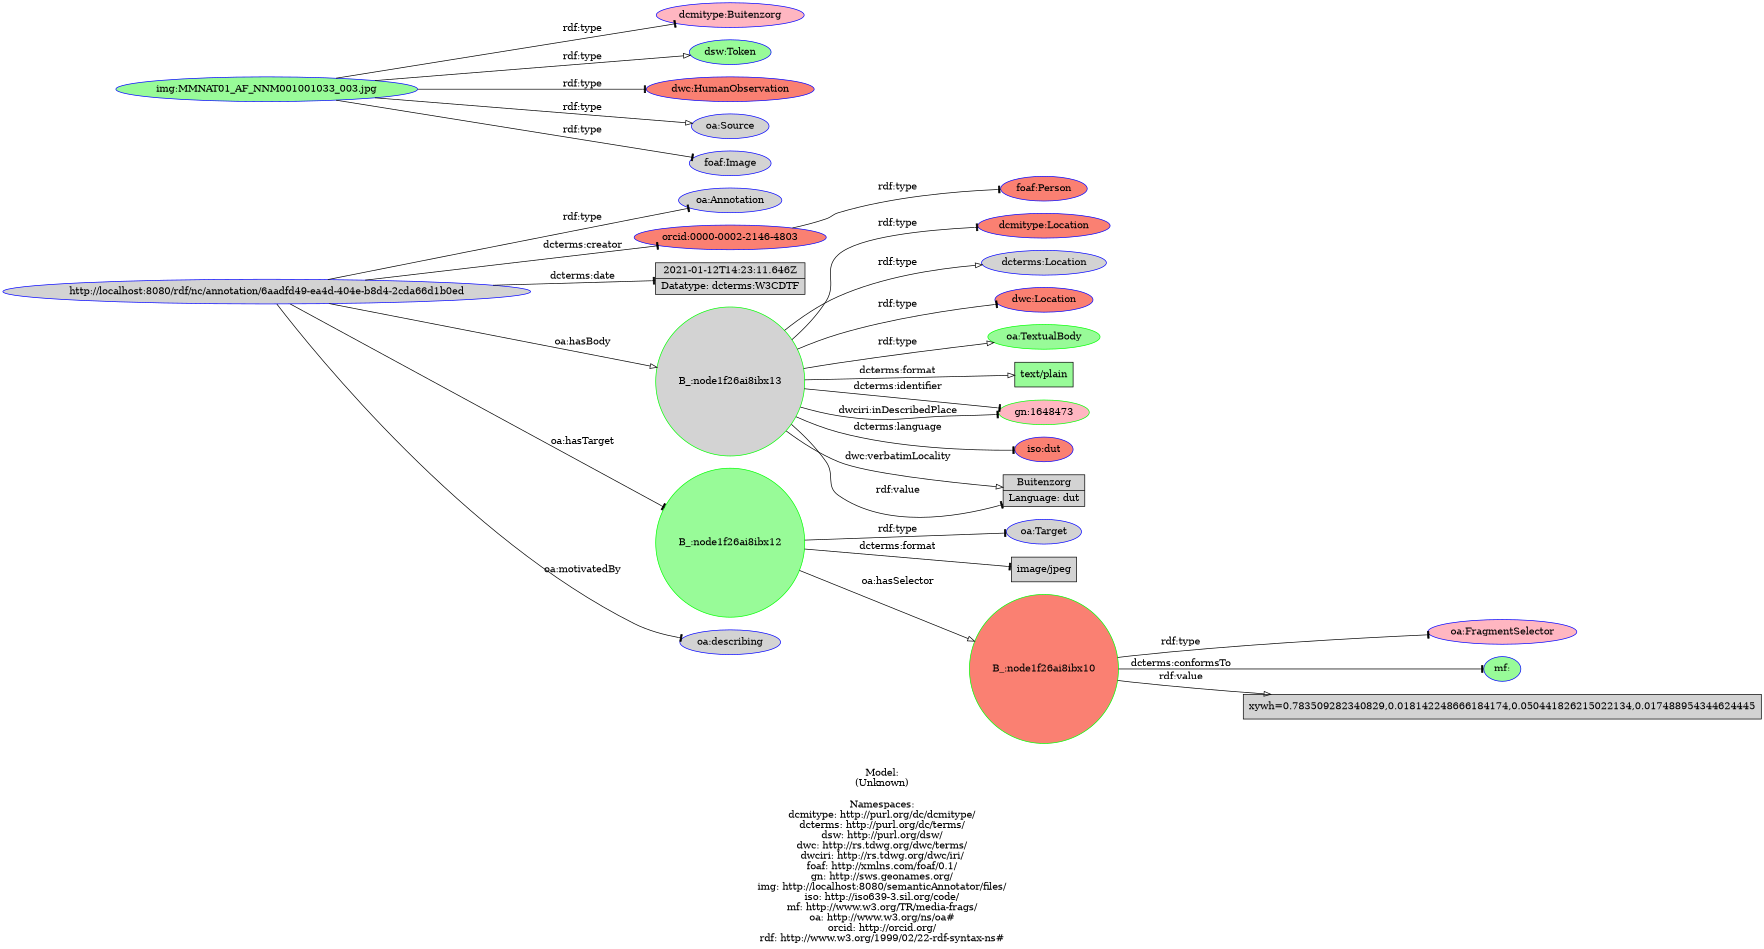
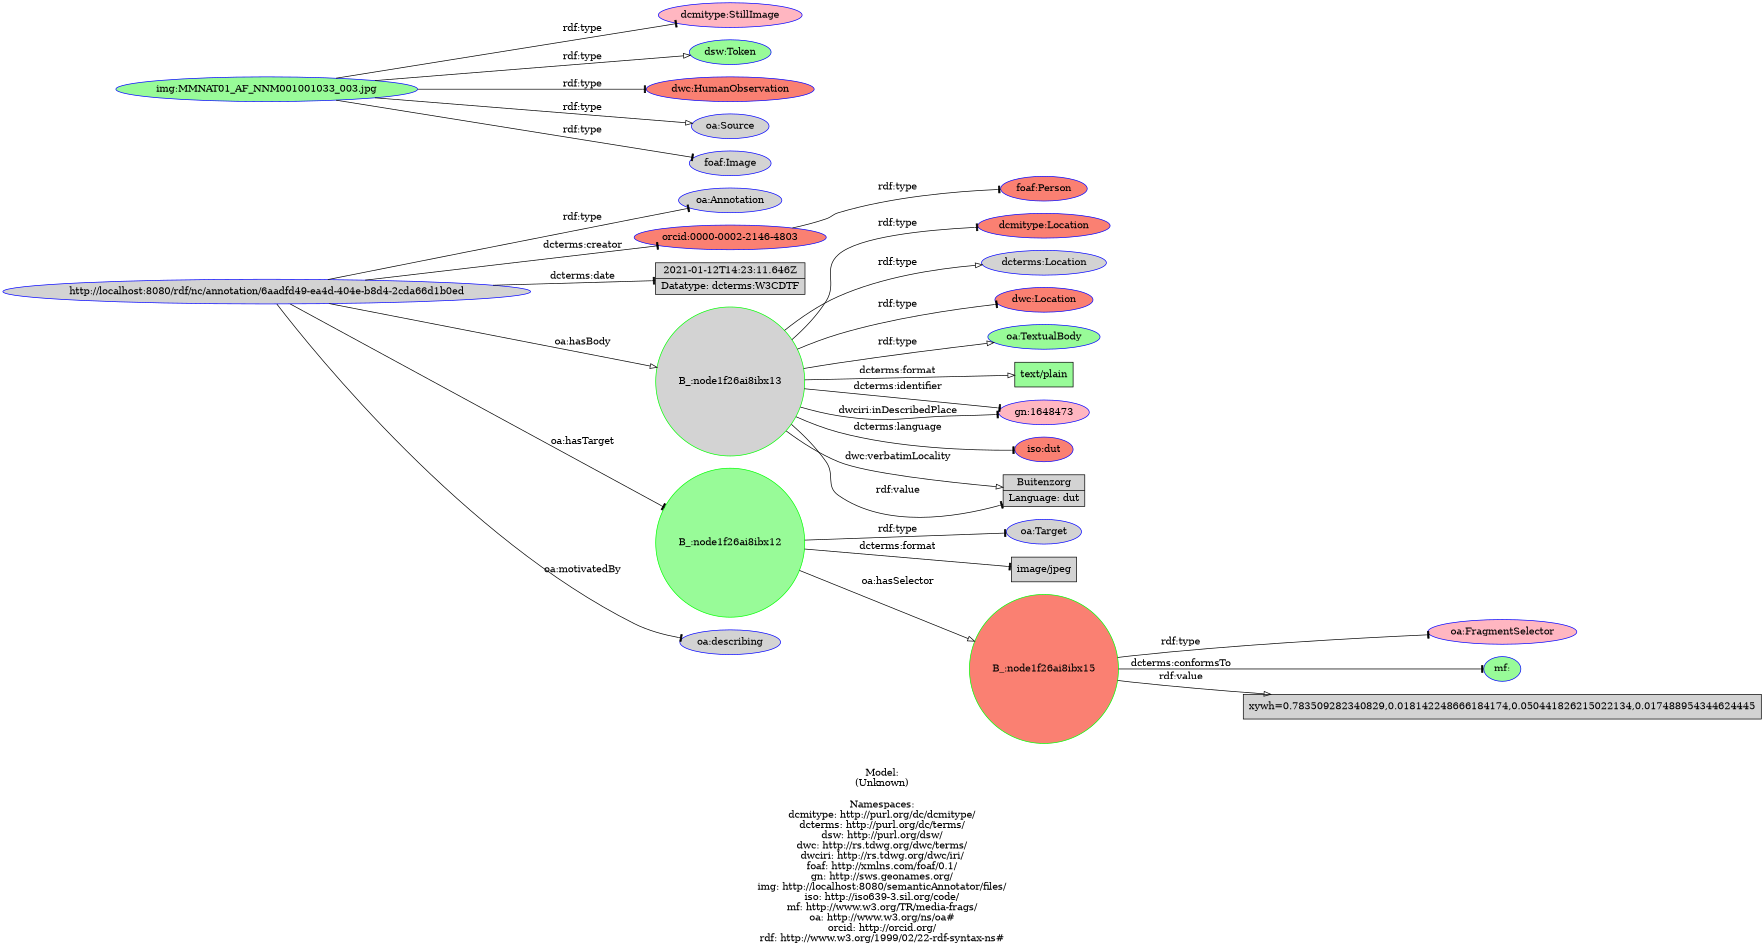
node "dcmitype:Buitenzorg": label "dcmitype:Buitenzorg" -> "dcmitype:StillImage"
node "oa:TextualBody": color green -> blue
node "gn:1648473": color green -> blue
node "B_:node1f26ai8ibx10": label "B_:node1f26ai8ibx10" -> "B_:node1f26ai8ibx15"
